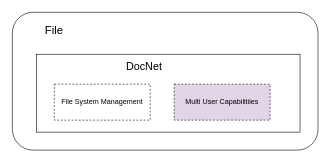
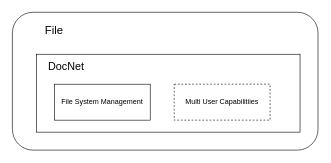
node "DocNet": moved (144, 66) -> (66, 66)
node "File System Management": style dashed -> solid
node "Multi User Capabilitiies": fillcolor #e1d5e7 -> #ffffff
